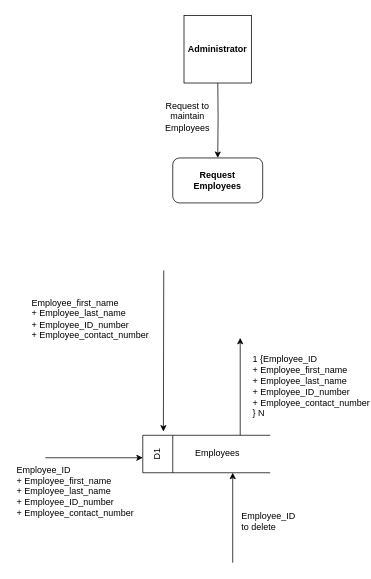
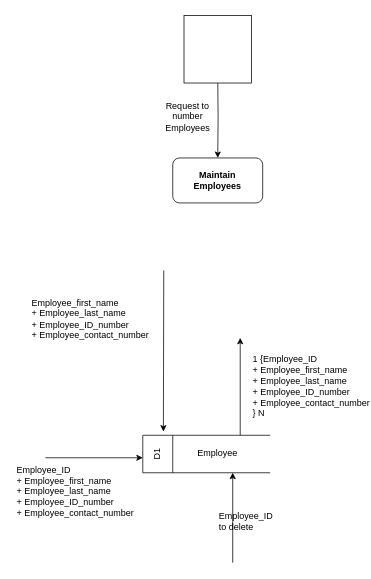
node "Administrator": removed
node "Request to maintain Employees": label "Request to maintain Employees" -> "Request to number Employees"
node "Request Employees": label "Request Employees" -> "Maintain Employees"
node "Employees": label "Employees" -> "Employee"
node "Employee_ID to delete": moved (263, 522) -> (240, 522)
